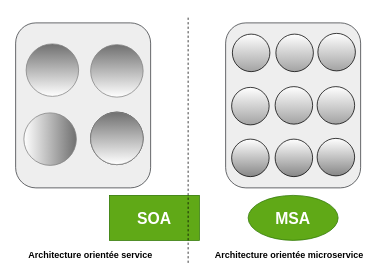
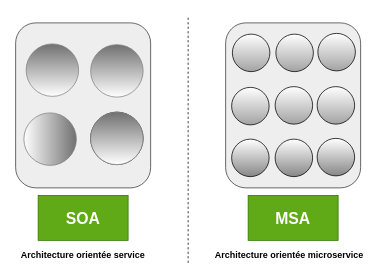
node "SOA": moved (154, 218) -> (83, 218)
node "MSA": shape ellipse -> rectangle
node "Architecture orientée service": moved (90, 255) -> (83, 255)
